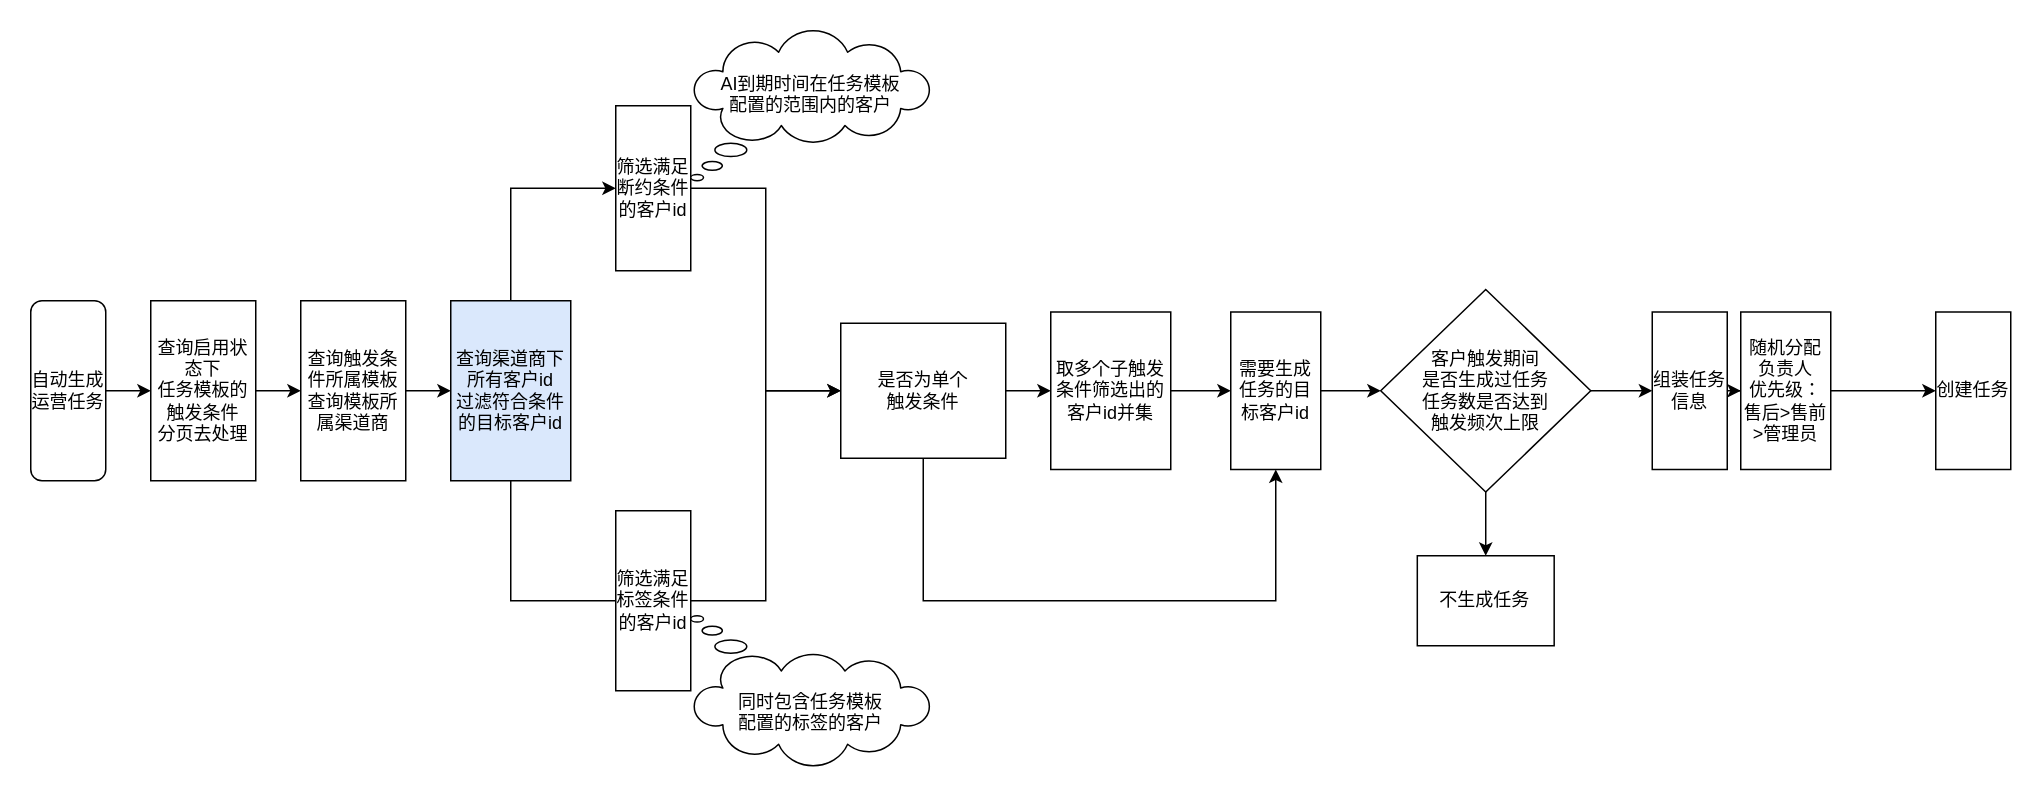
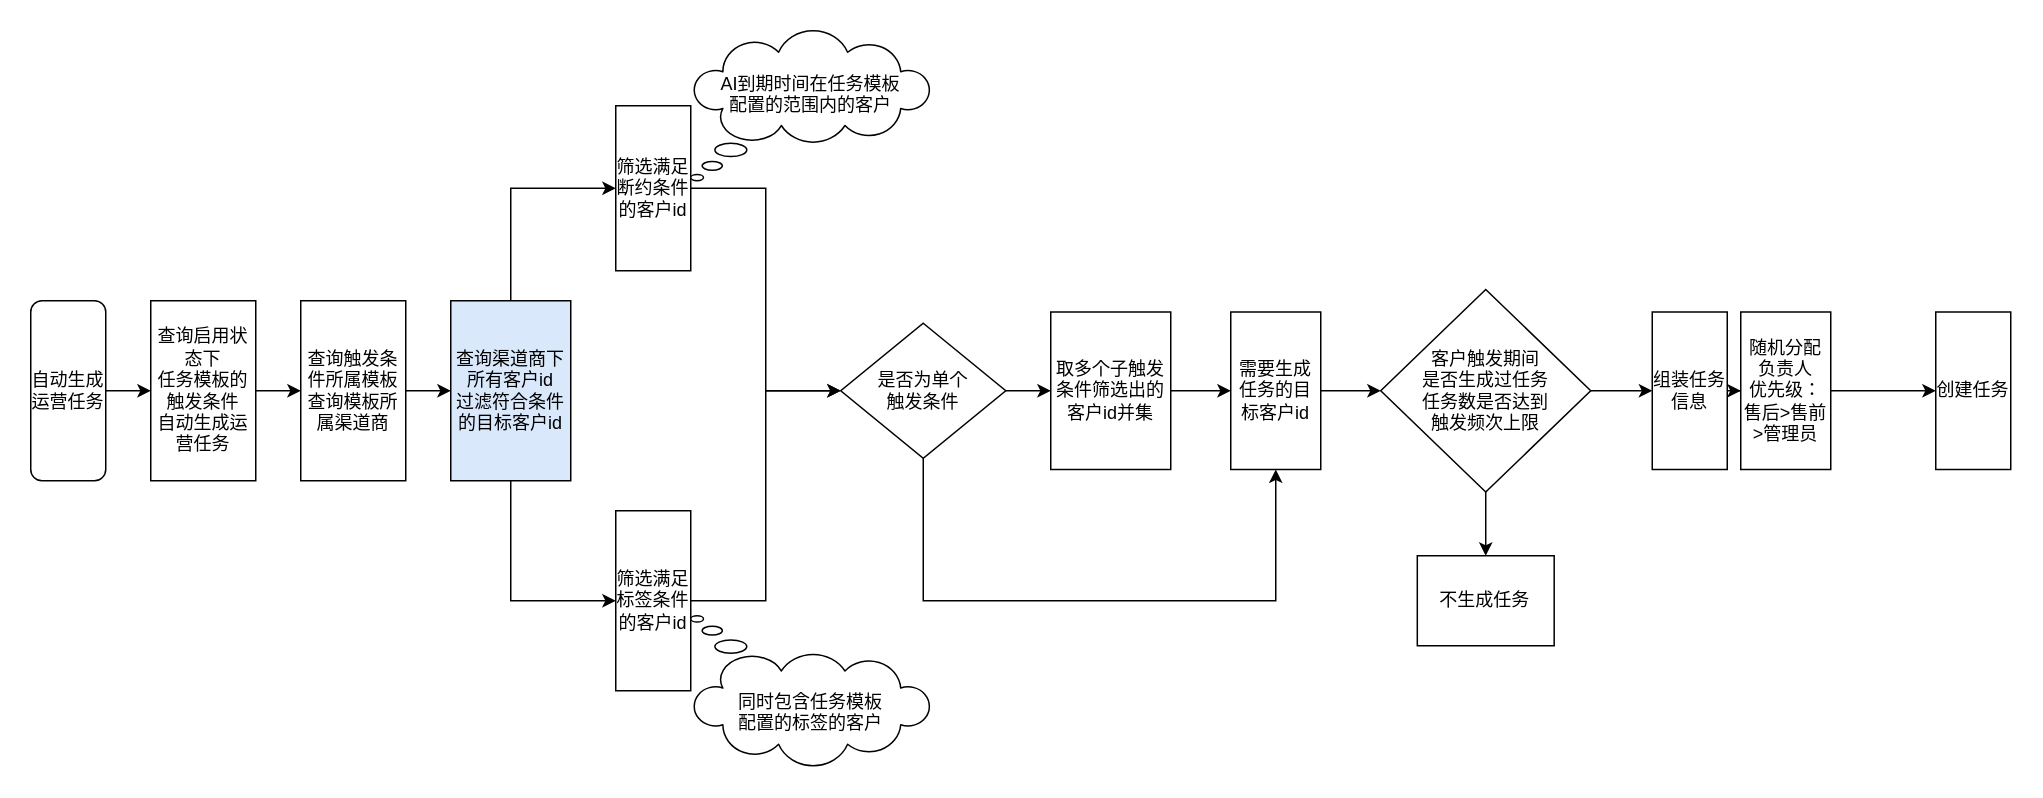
node "查询启用状态下 任务模板的触发条件 分页去处理": label "查询启用状态下 任务模板的触发条件 分页去处理" -> "查询启用状态下 任务模板的触发条件 自动生成运营任务"
node "是否为单个 触发条件": shape rectangle -> diamond
edge "查询渠道商下所有客户id 过滤符合条件的目标客户id" -- "筛选满足标签条件的客户id": arrowhead none -> classic
